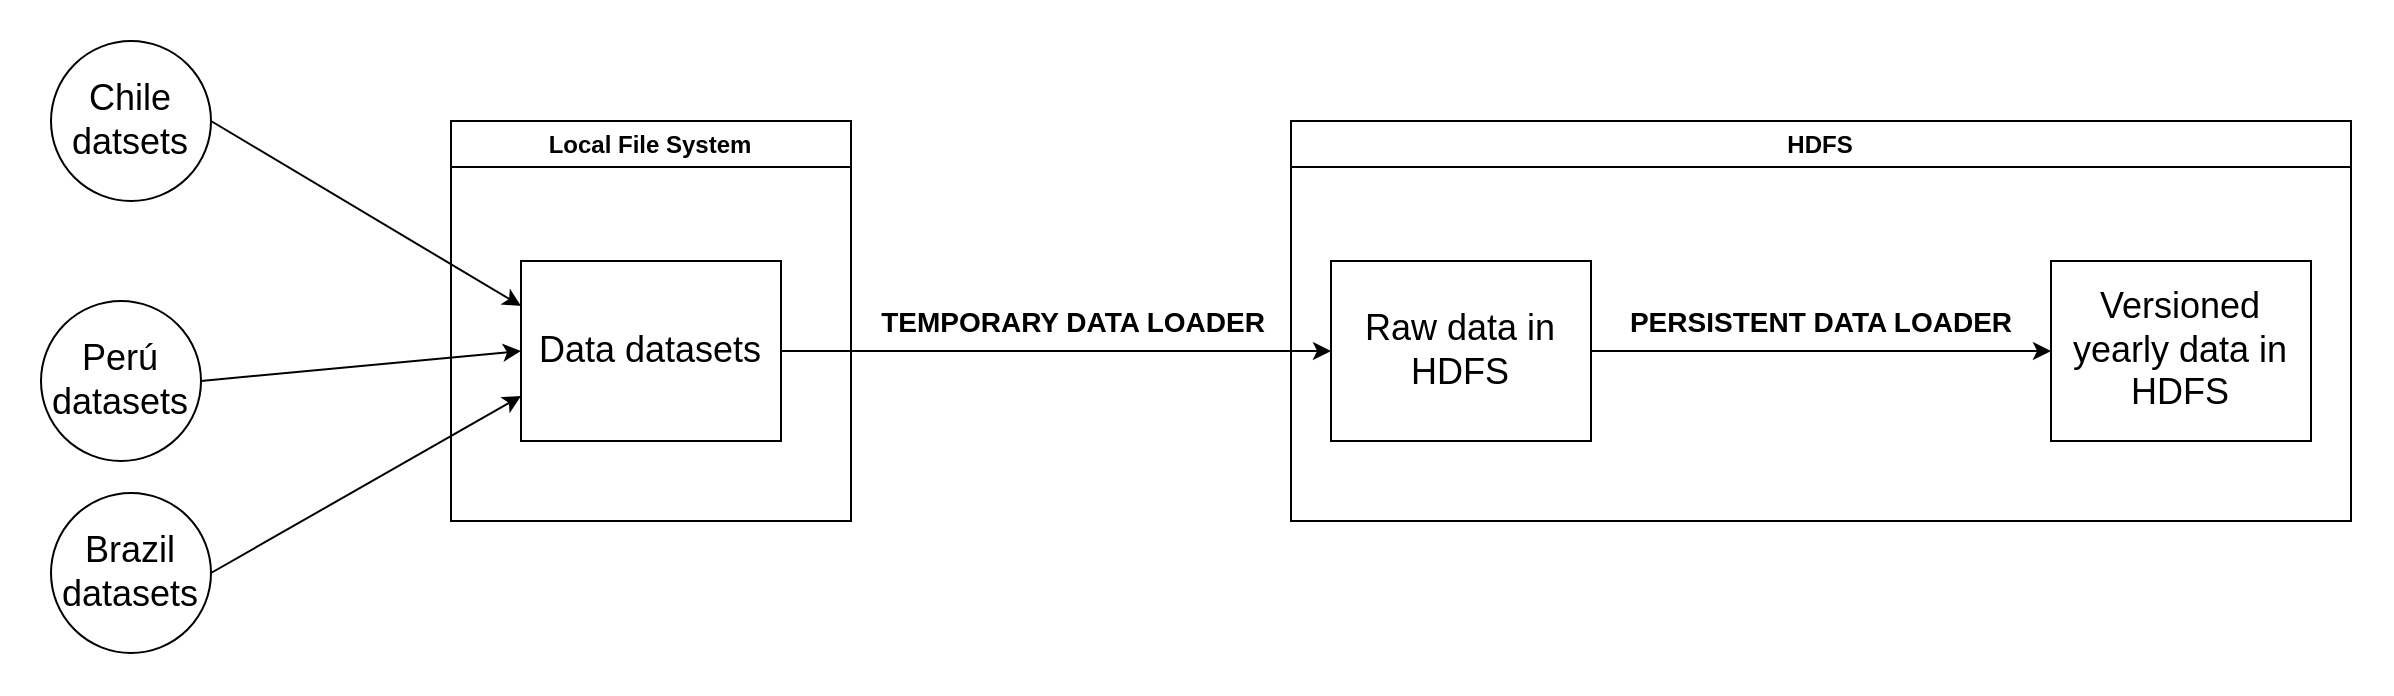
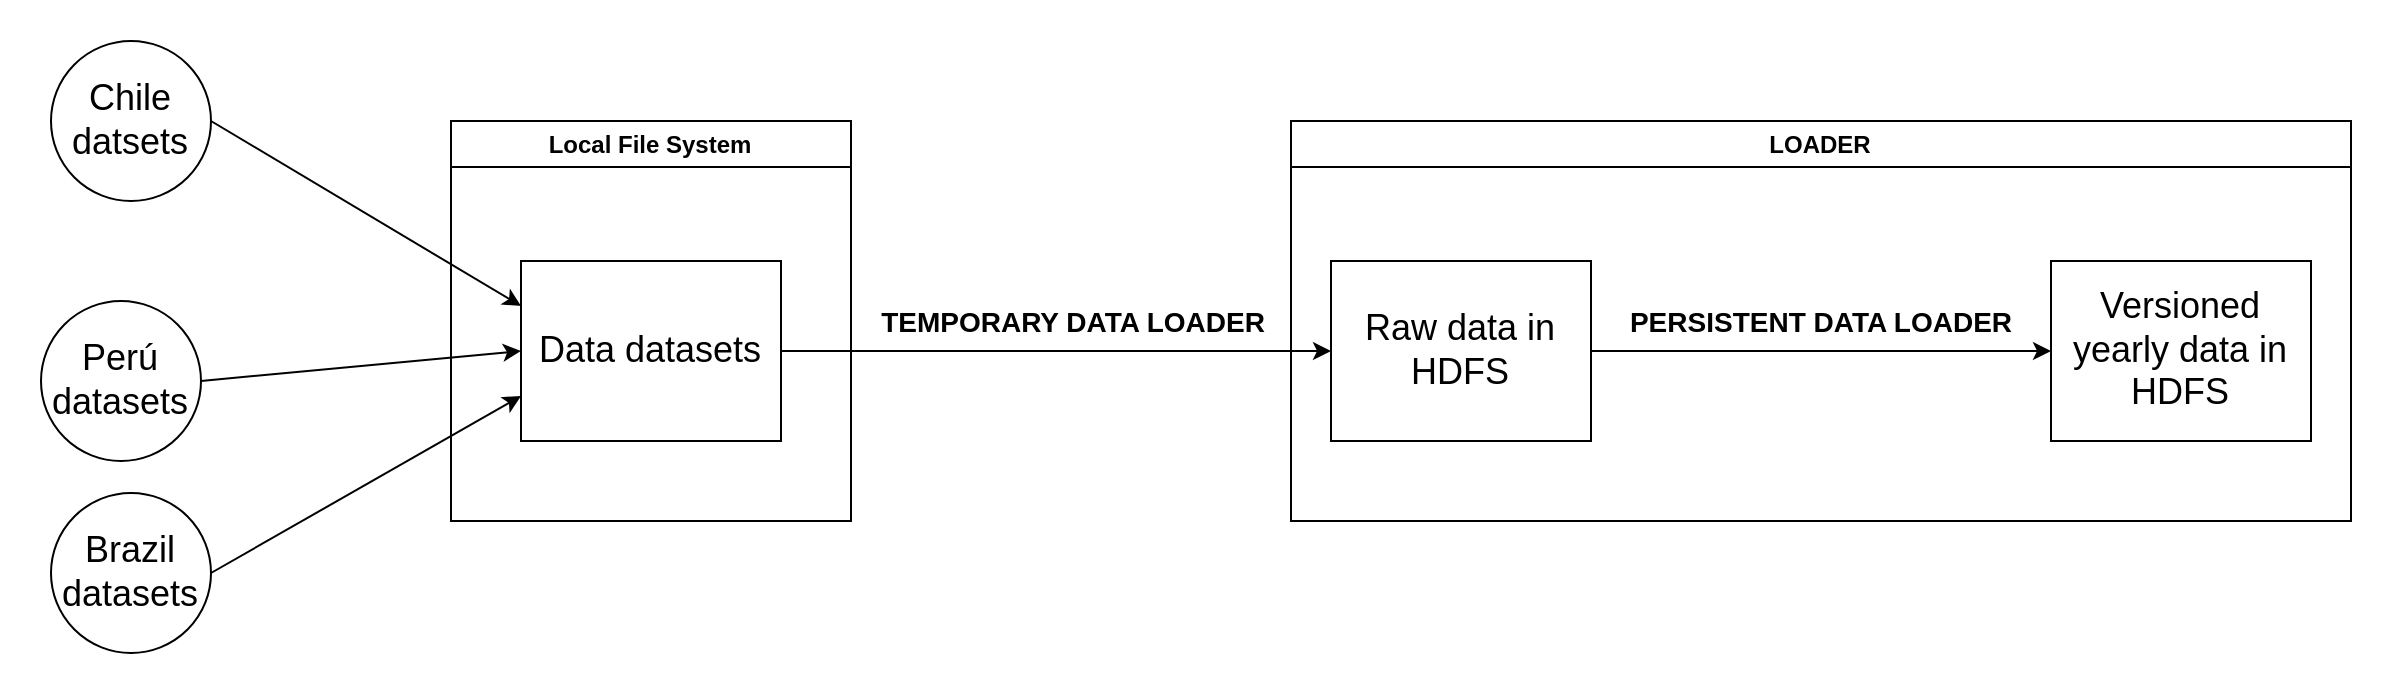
node "HDFS": label "HDFS" -> "LOADER"
